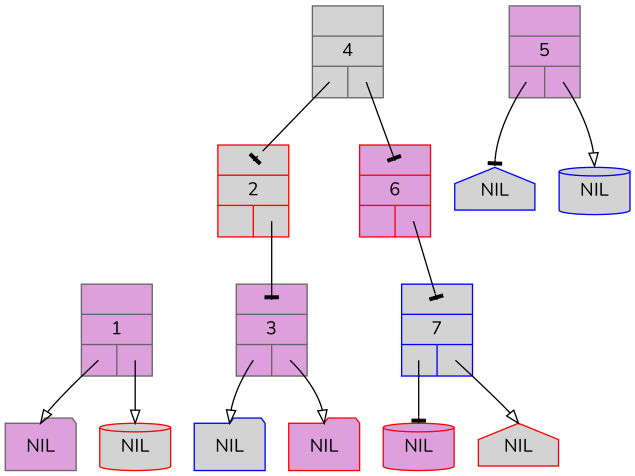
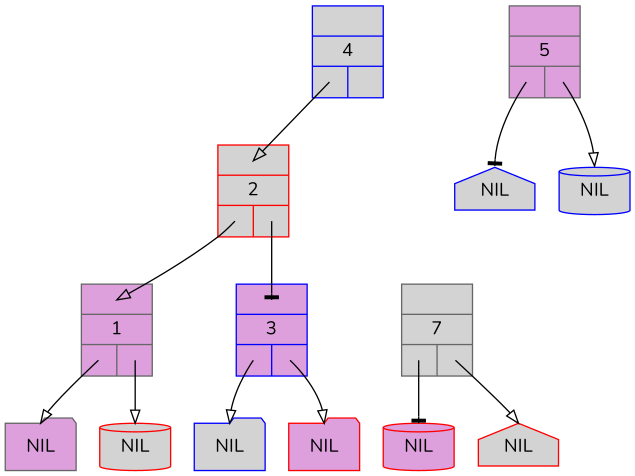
node "4": color gray40 -> blue
edge "4" -> "2": arrowhead tee -> onormal
node "6": removed
edge "2" -> "1": added
node "3": color gray40 -> blue
node "7": color blue -> gray40
